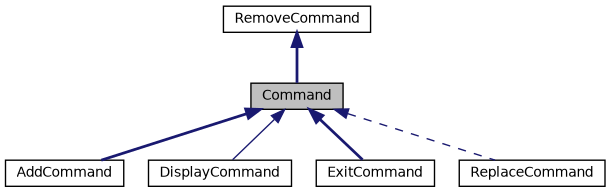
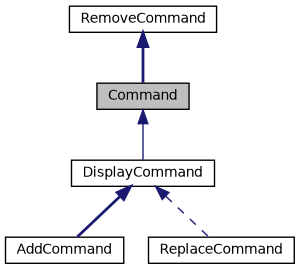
edge "AddCommand" -> "Command": now "AddCommand" -> "DisplayCommand"
edge "ReplaceCommand" -> "Command": now "ReplaceCommand" -> "DisplayCommand"
node "ExitCommand": removed
